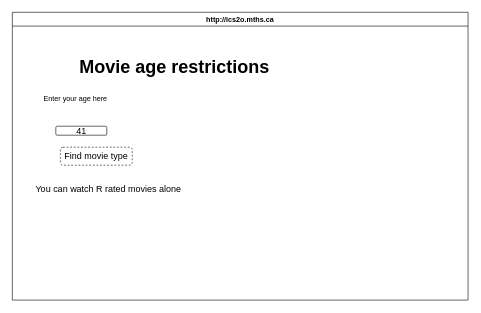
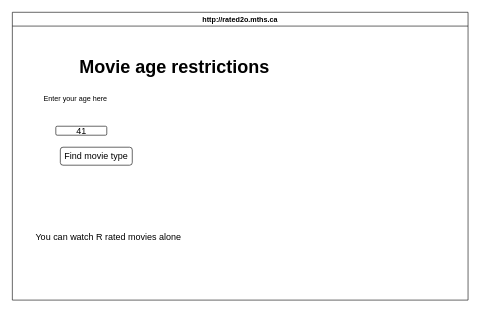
node "http://ics2o.mths.ca": label "http://ics2o.mths.ca" -> "http://rated2o.mths.ca"
node "Find movie type": style dashed -> solid
node "You can watch R rated movies alone": moved (108, 189) -> (108, 237)
